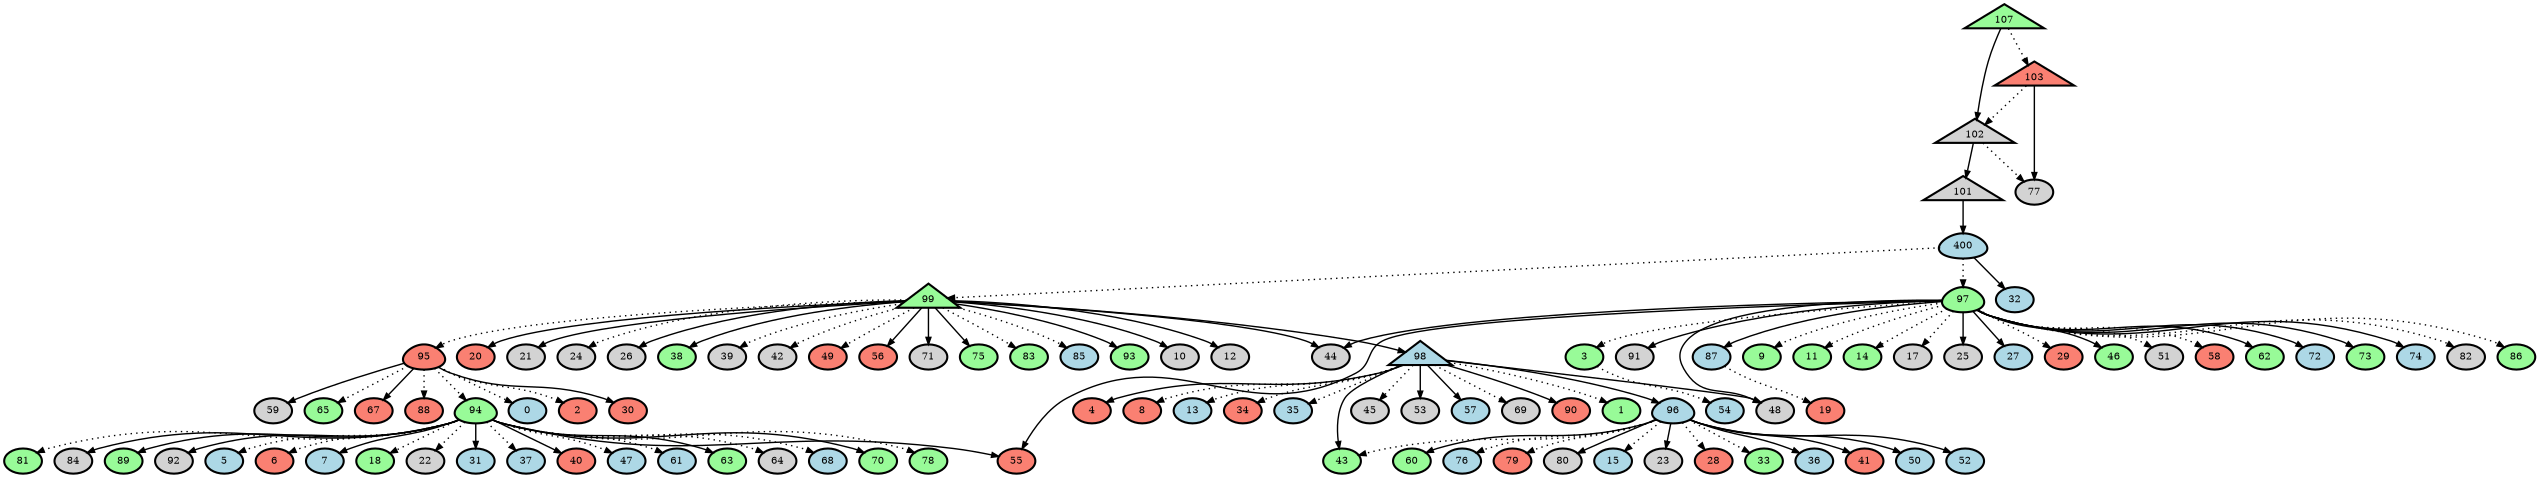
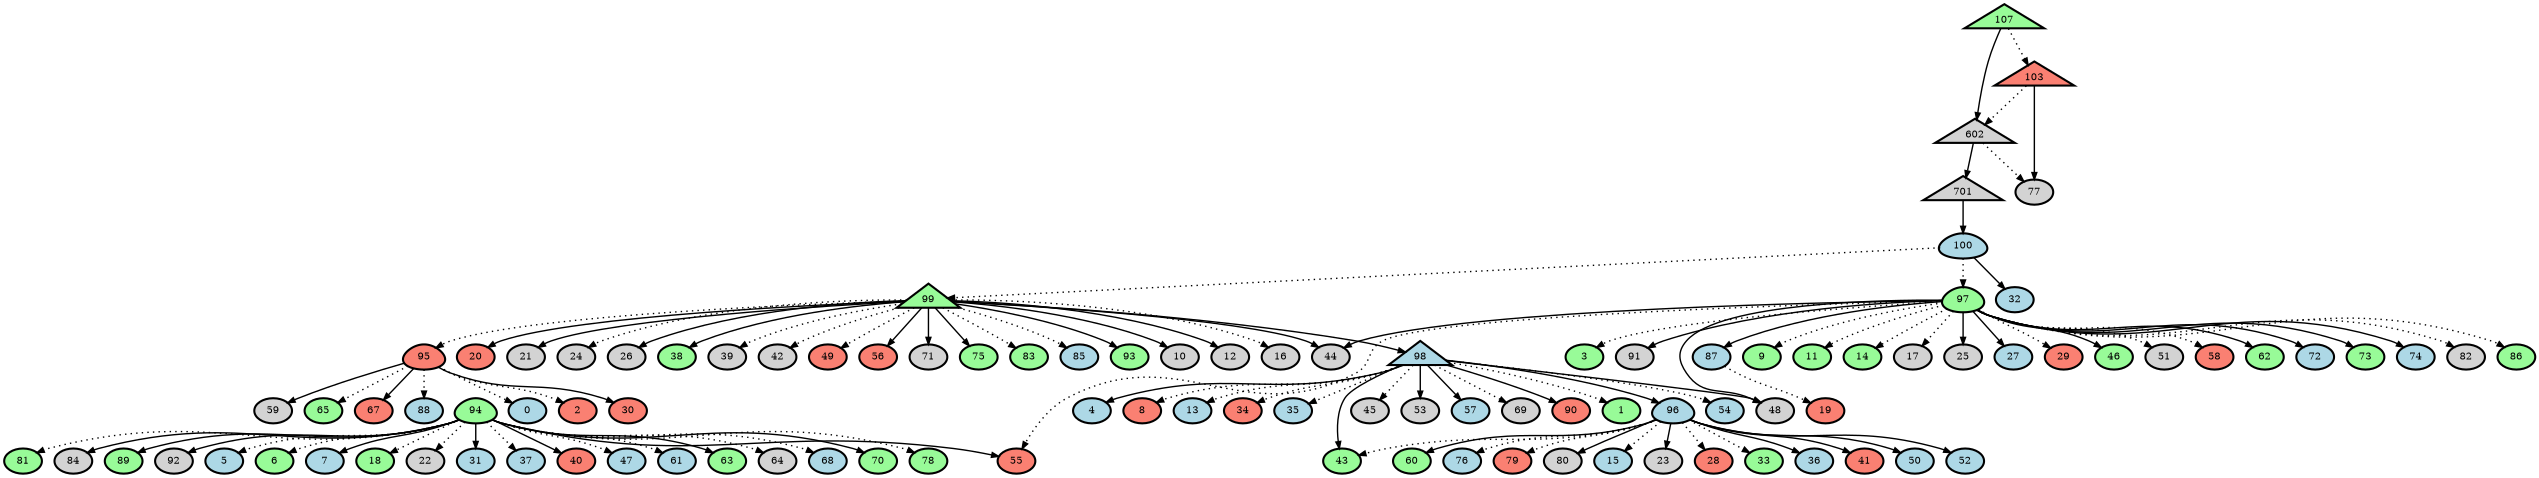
node "102": label "102" -> "602"
node "101": label "101" -> "701"
node "400": label "400" -> "100"
edge "97" -> "55": style solid -> dotted
node "16": added
edge "95" -> "94": removed
edge "3" -> "54": now "98" -> "54"
node "88": fillcolor salmon -> lightblue
node "4": fillcolor salmon -> lightblue
node "6": fillcolor salmon -> palegreen
